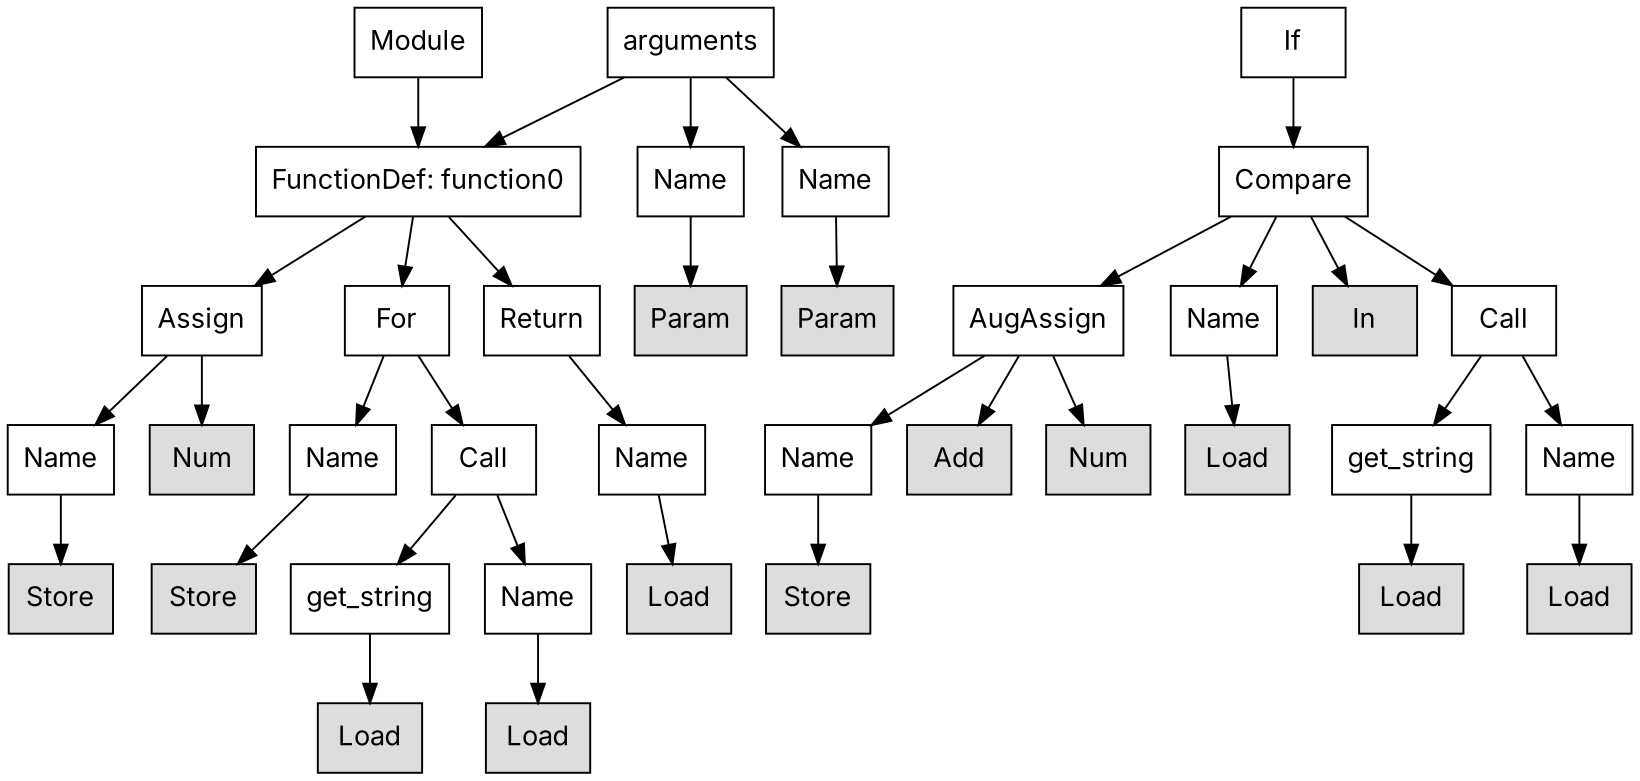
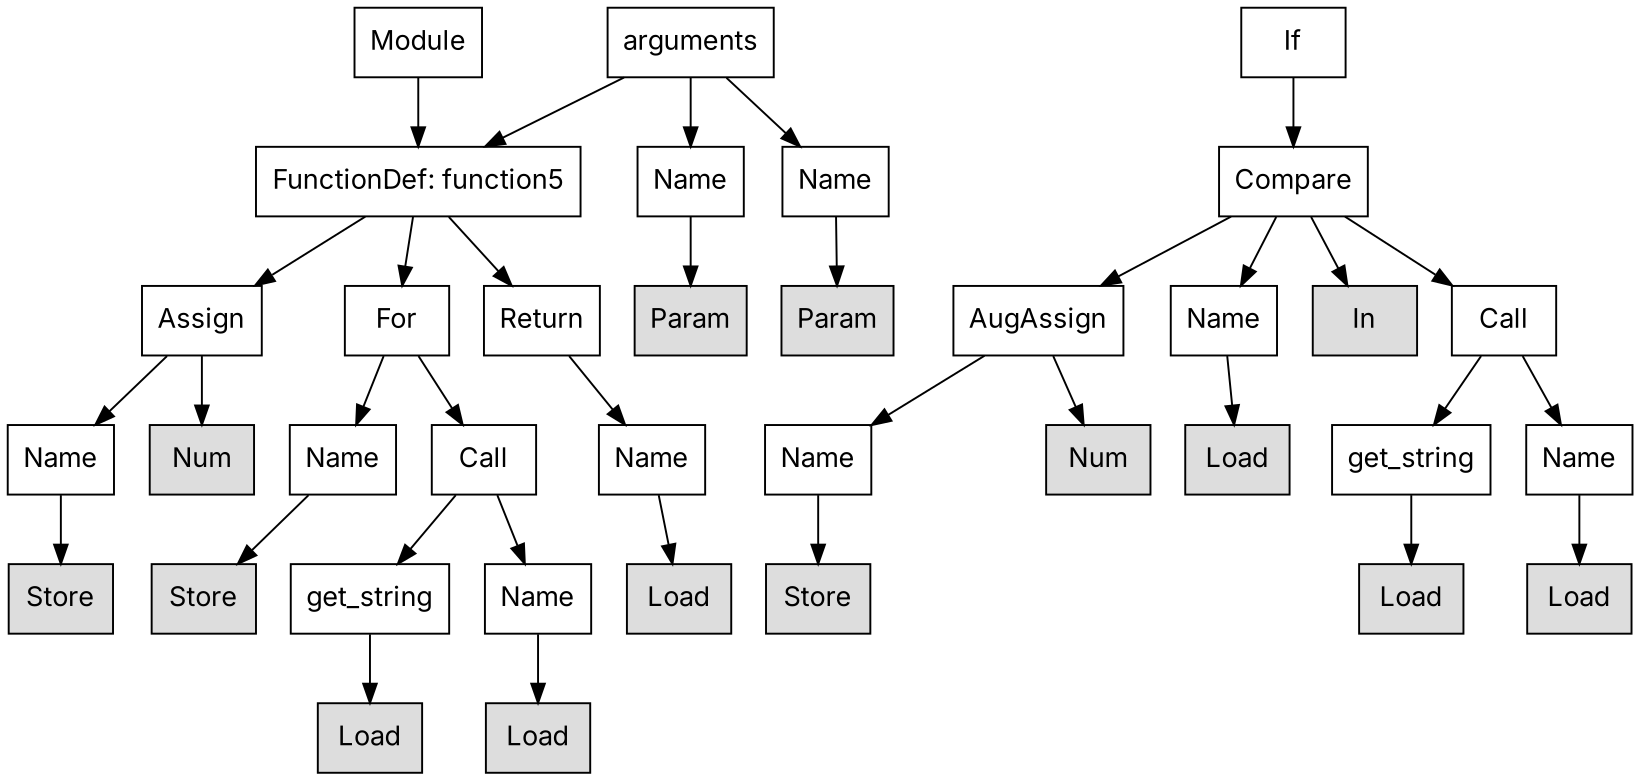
node "FunctionDef: function0": label "FunctionDef: function0" -> "FunctionDef: function5"
node "Add": removed
